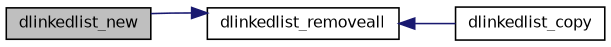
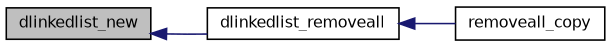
edge "dlinkedlist_new" -> "dlinkedlist_removeall": reversed
node "dlinkedlist_copy": label "dlinkedlist_copy" -> "removeall_copy"
